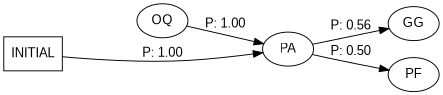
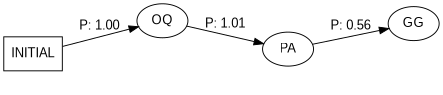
edge "OQ" -> "PA": label "P: 1.00" -> "P: 1.01"
edge "INITIAL" -> "PA": now "INITIAL" -> "OQ"
node "PF": removed
